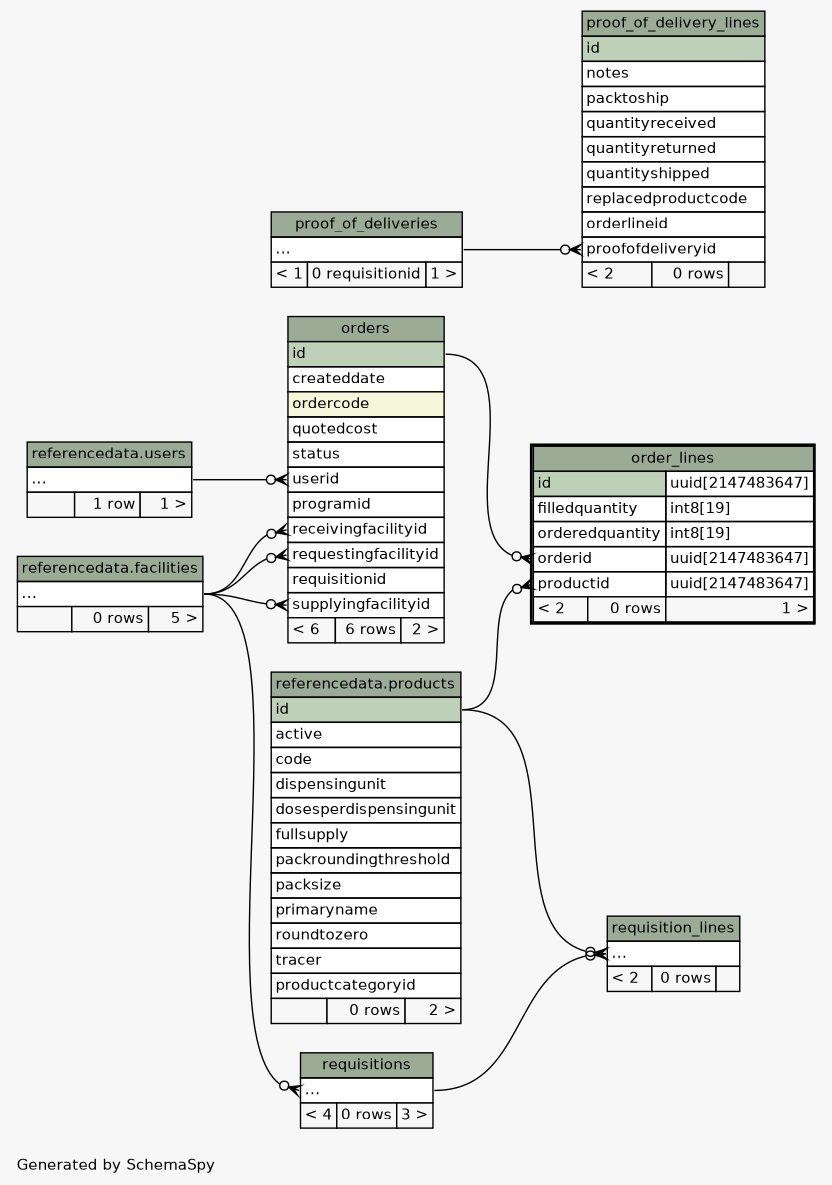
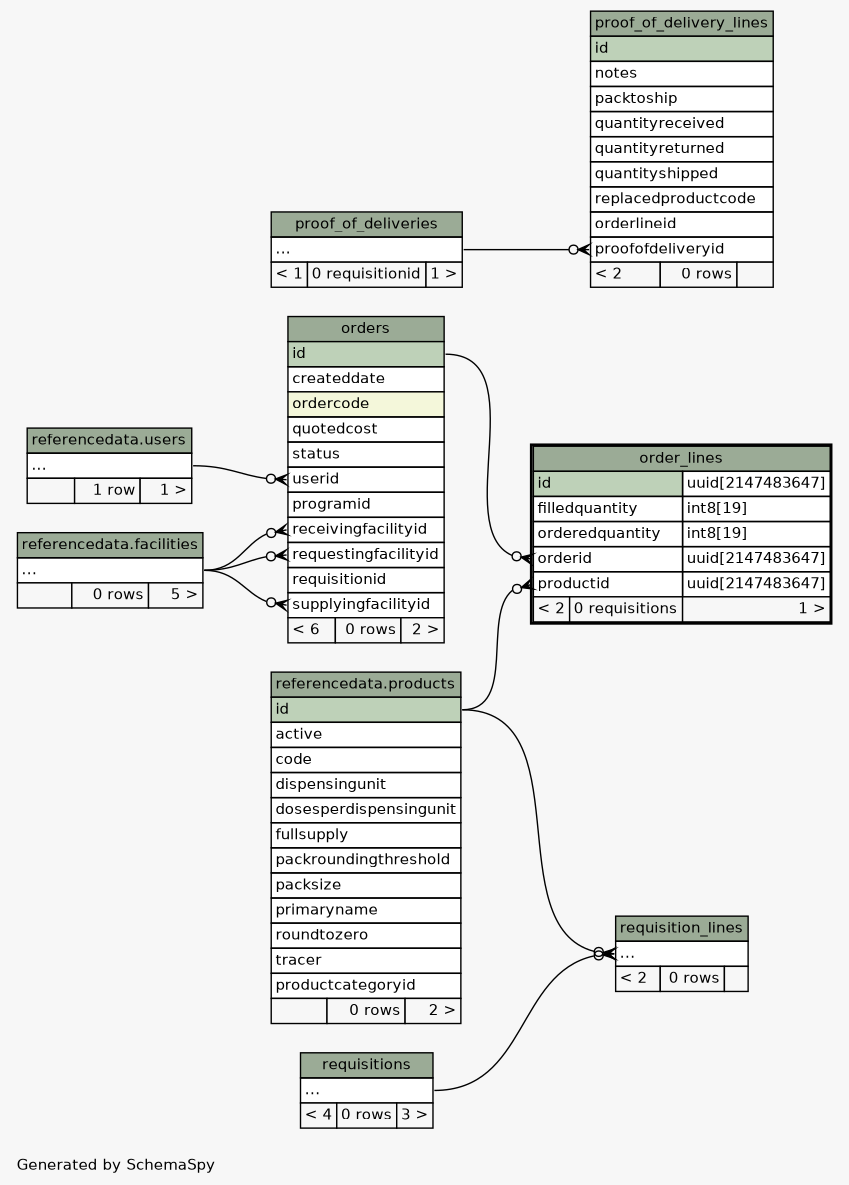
node "order_lines": text "0 rows" -> "0 requisitions"
node "orders": text "6 rows" -> "0 rows"
edge "referencedata.facilities" -> "requisitions": removed
